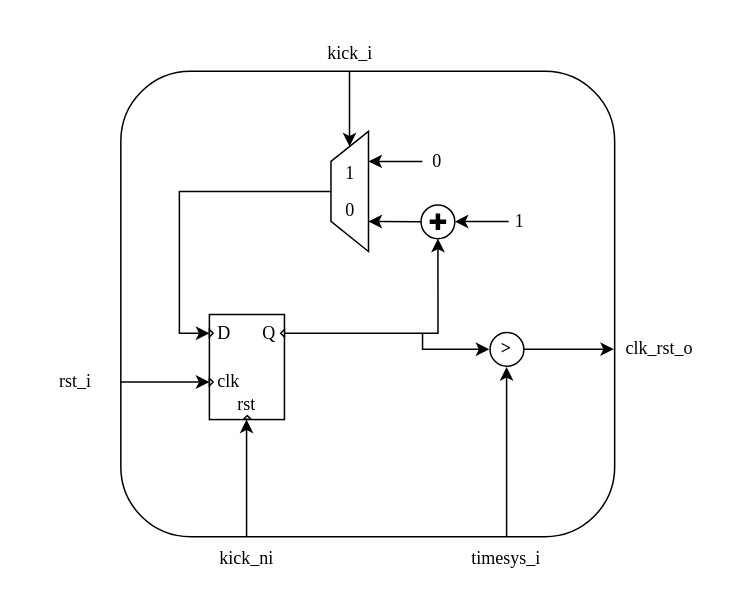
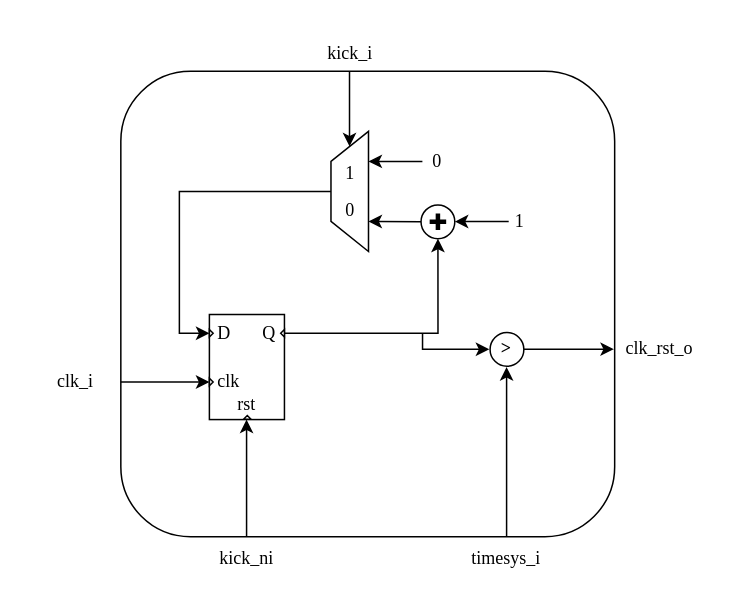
node "rst_i": label "rst_i" -> "clk_i"
